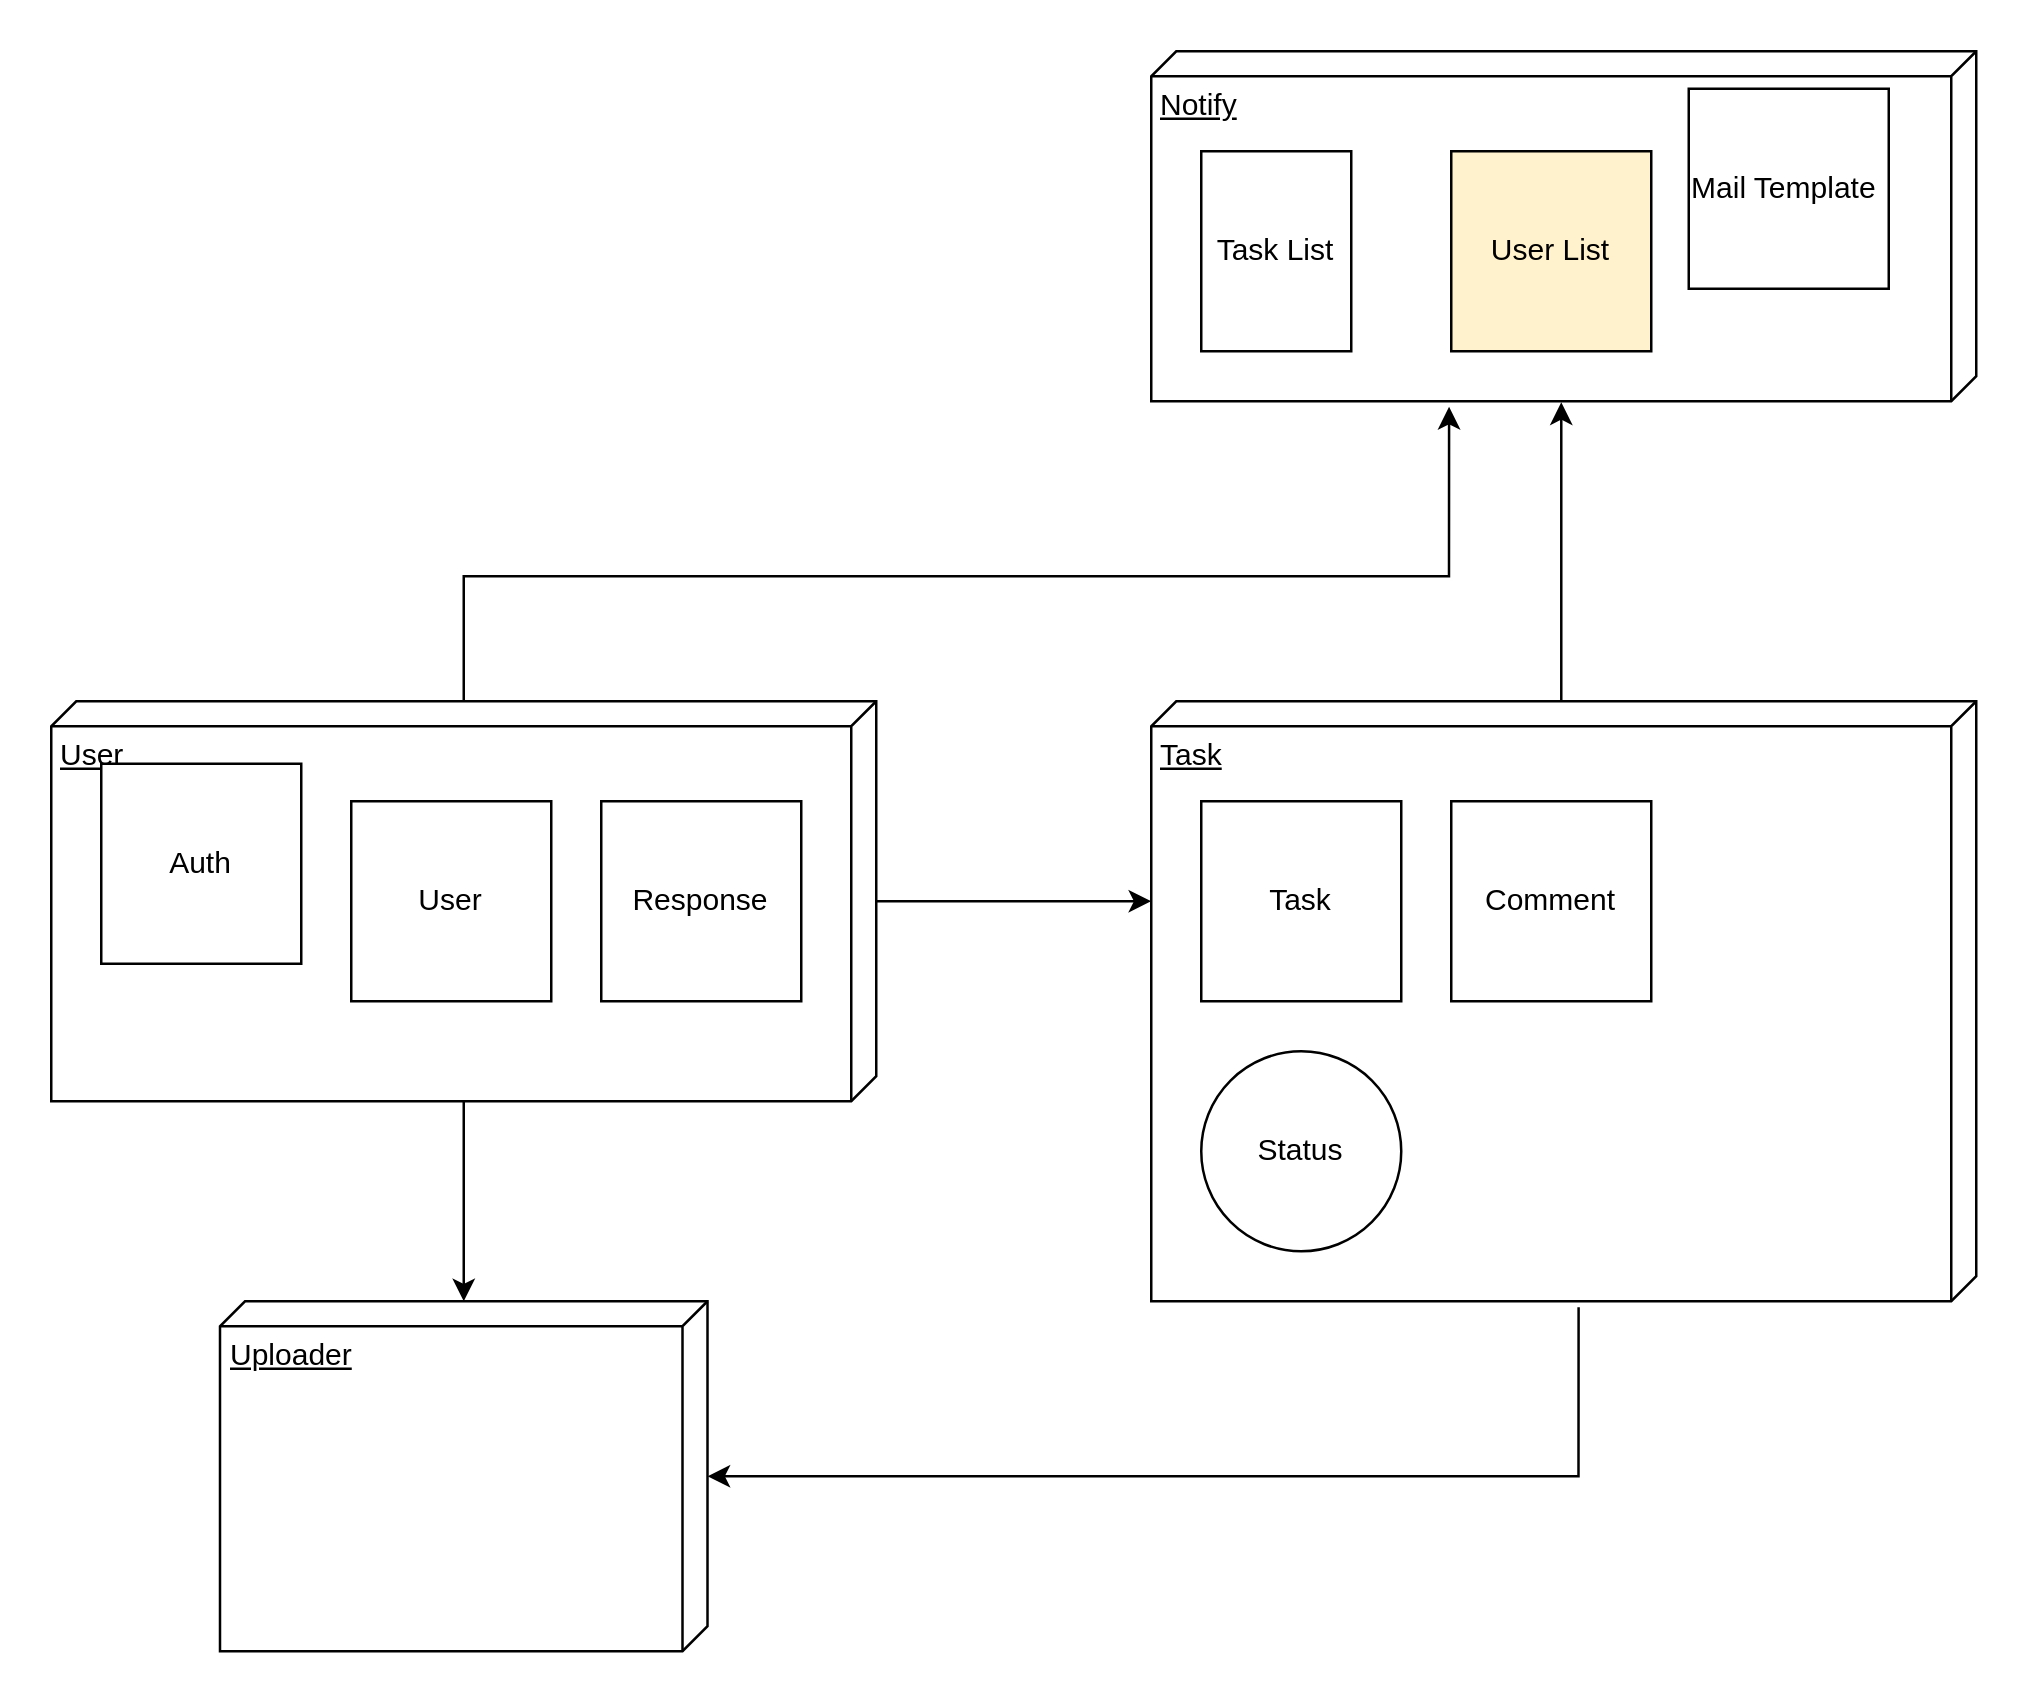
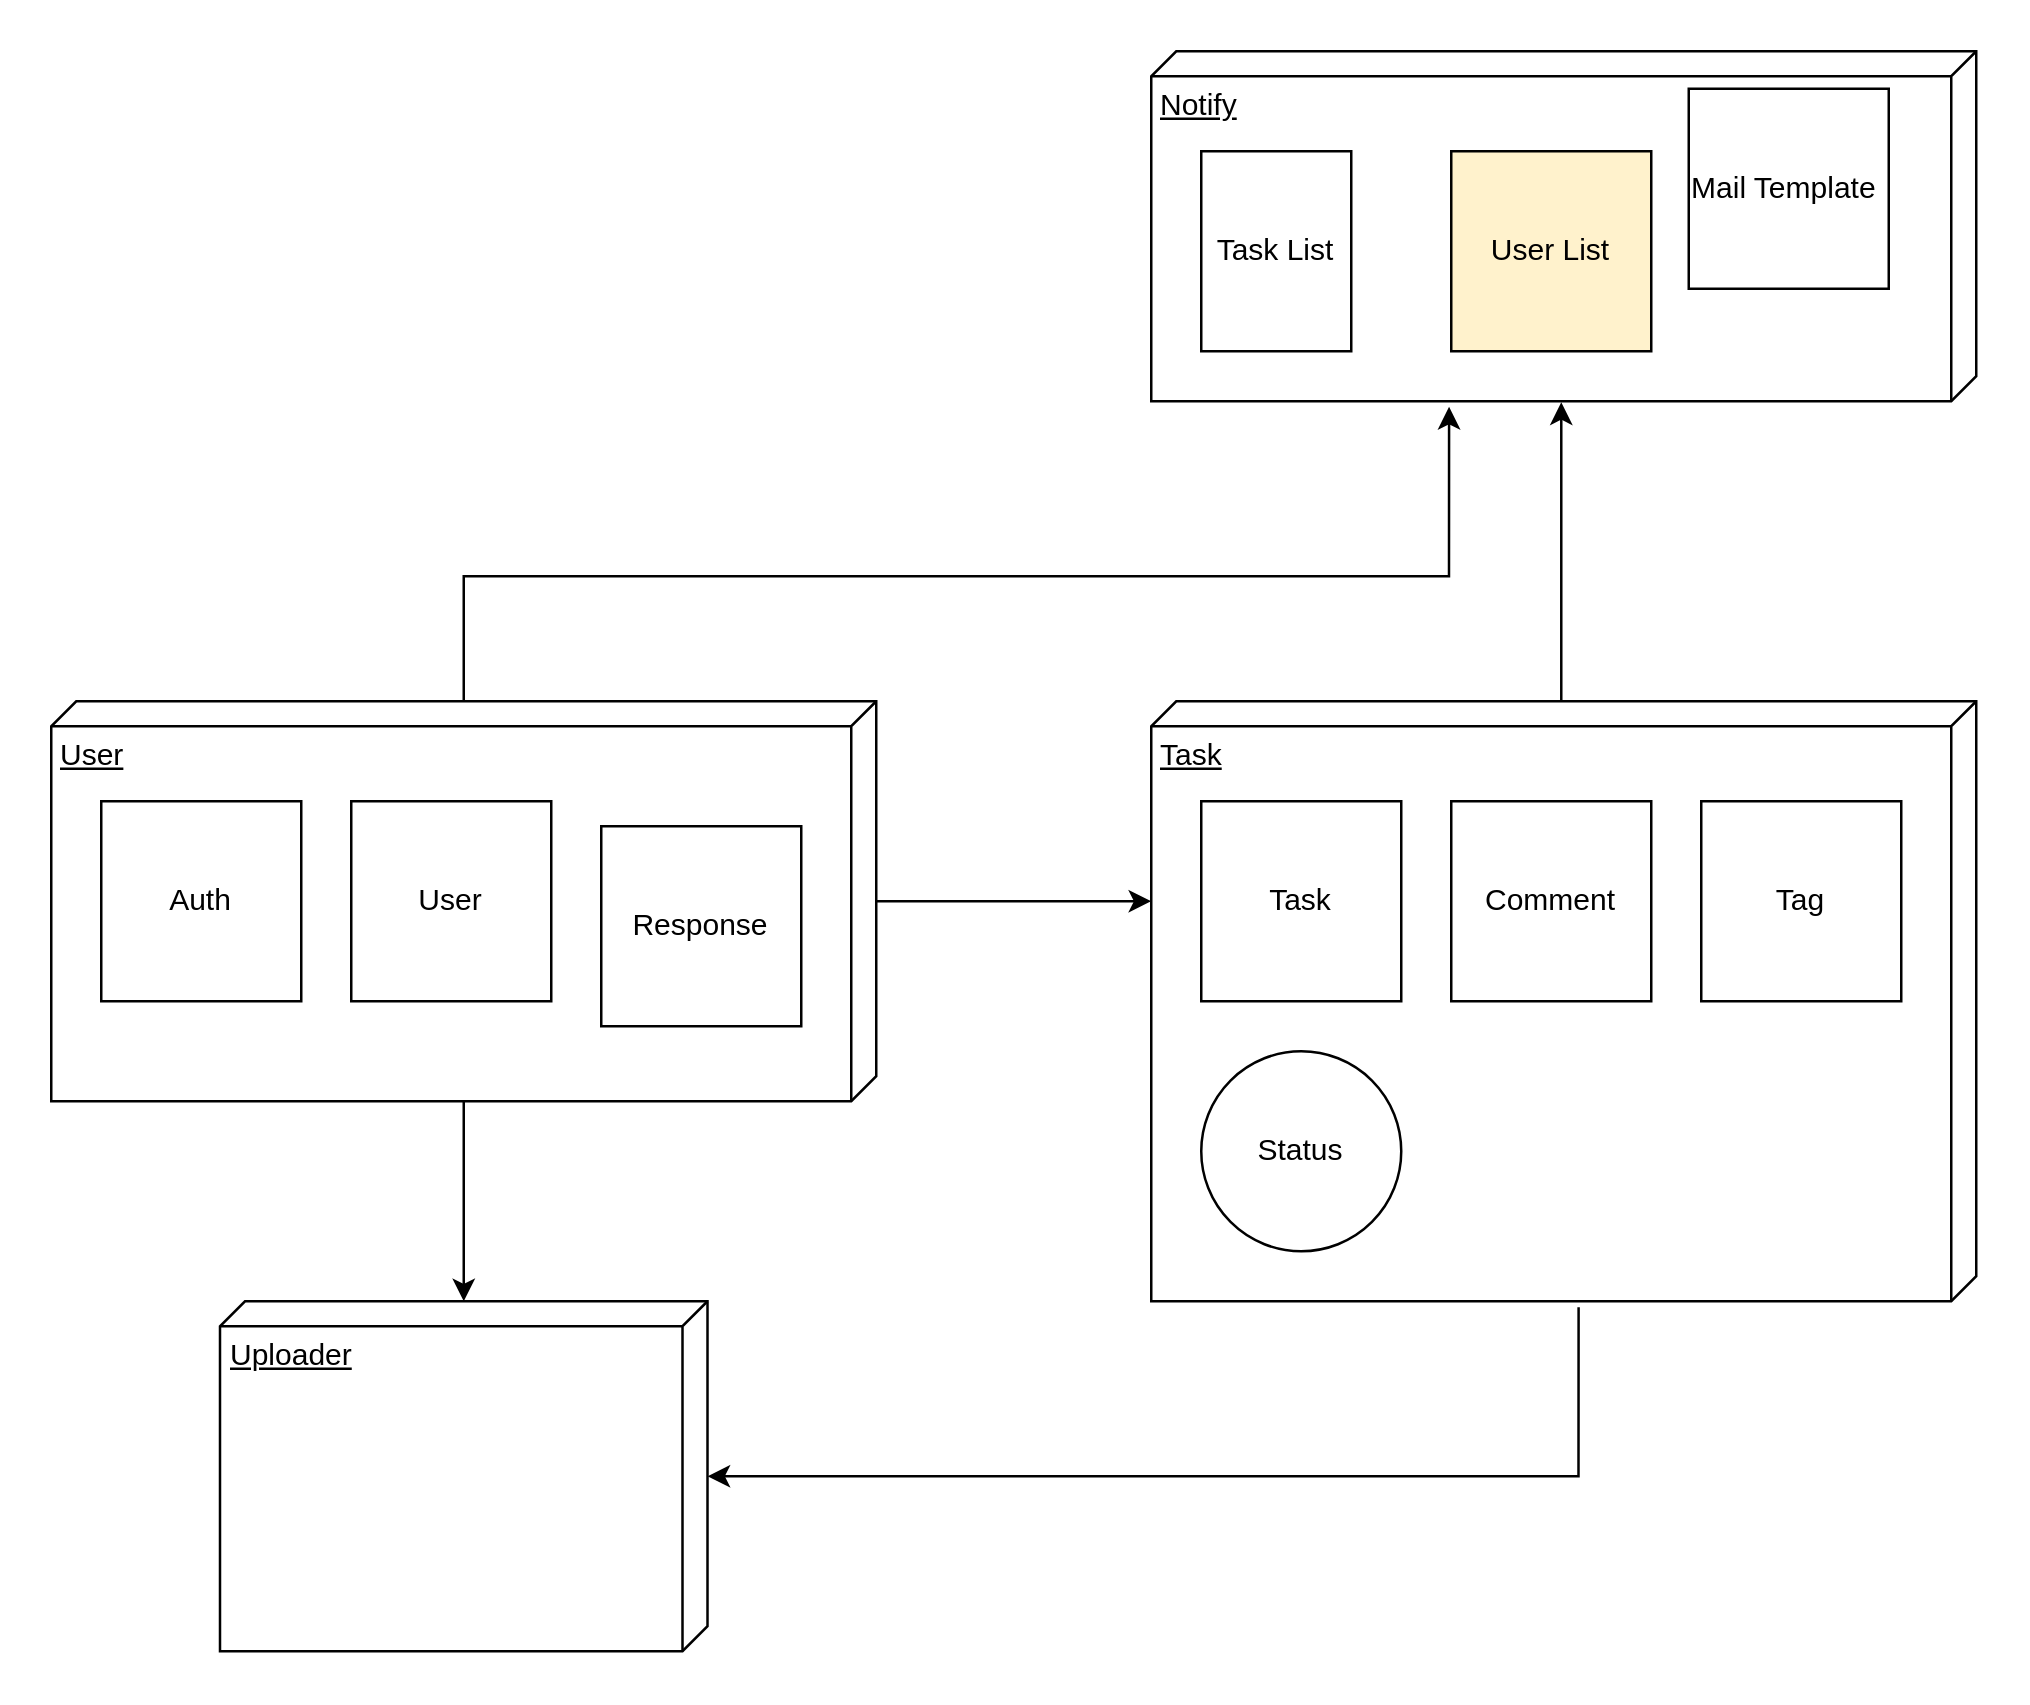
node "Auth": moved (201, 864) -> (201, 901)
node "Response": moved (701, 901) -> (701, 926)
node "Tag": added
